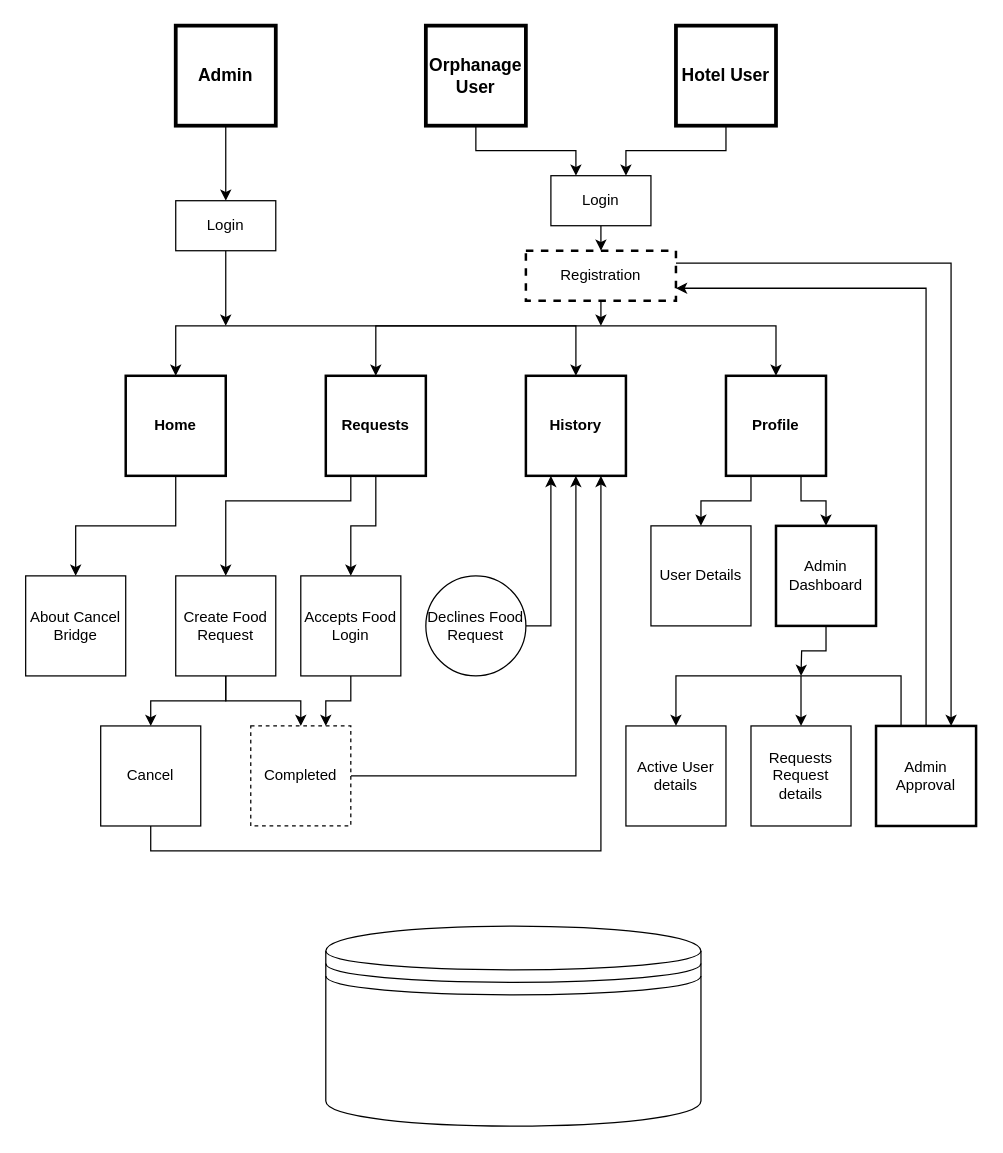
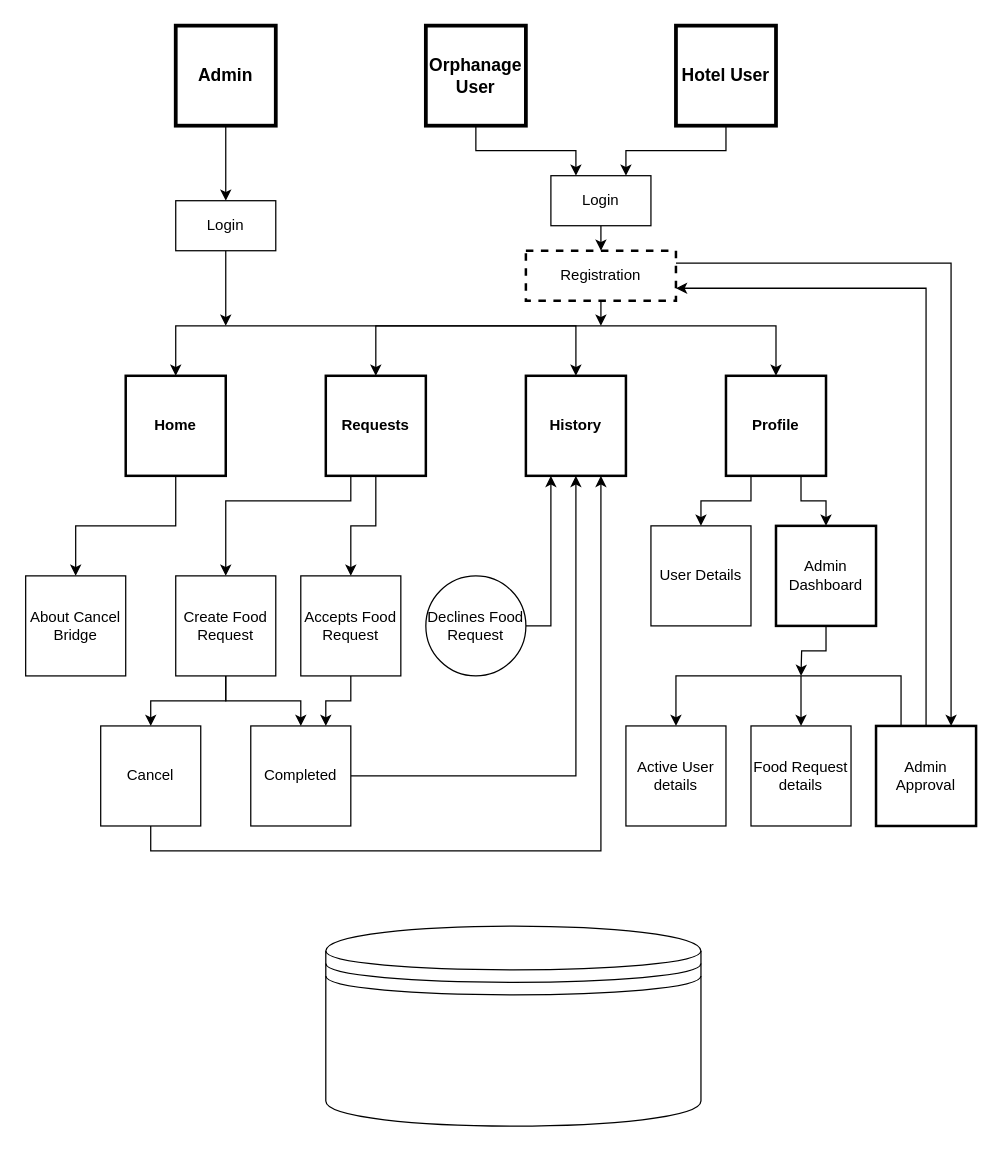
node "Accepts Food Login": label "Accepts Food Login" -> "Accepts Food Request"
node "Completed": style dashed -> solid
node "Requests Request details": label "Requests Request details" -> "Food Request details"
